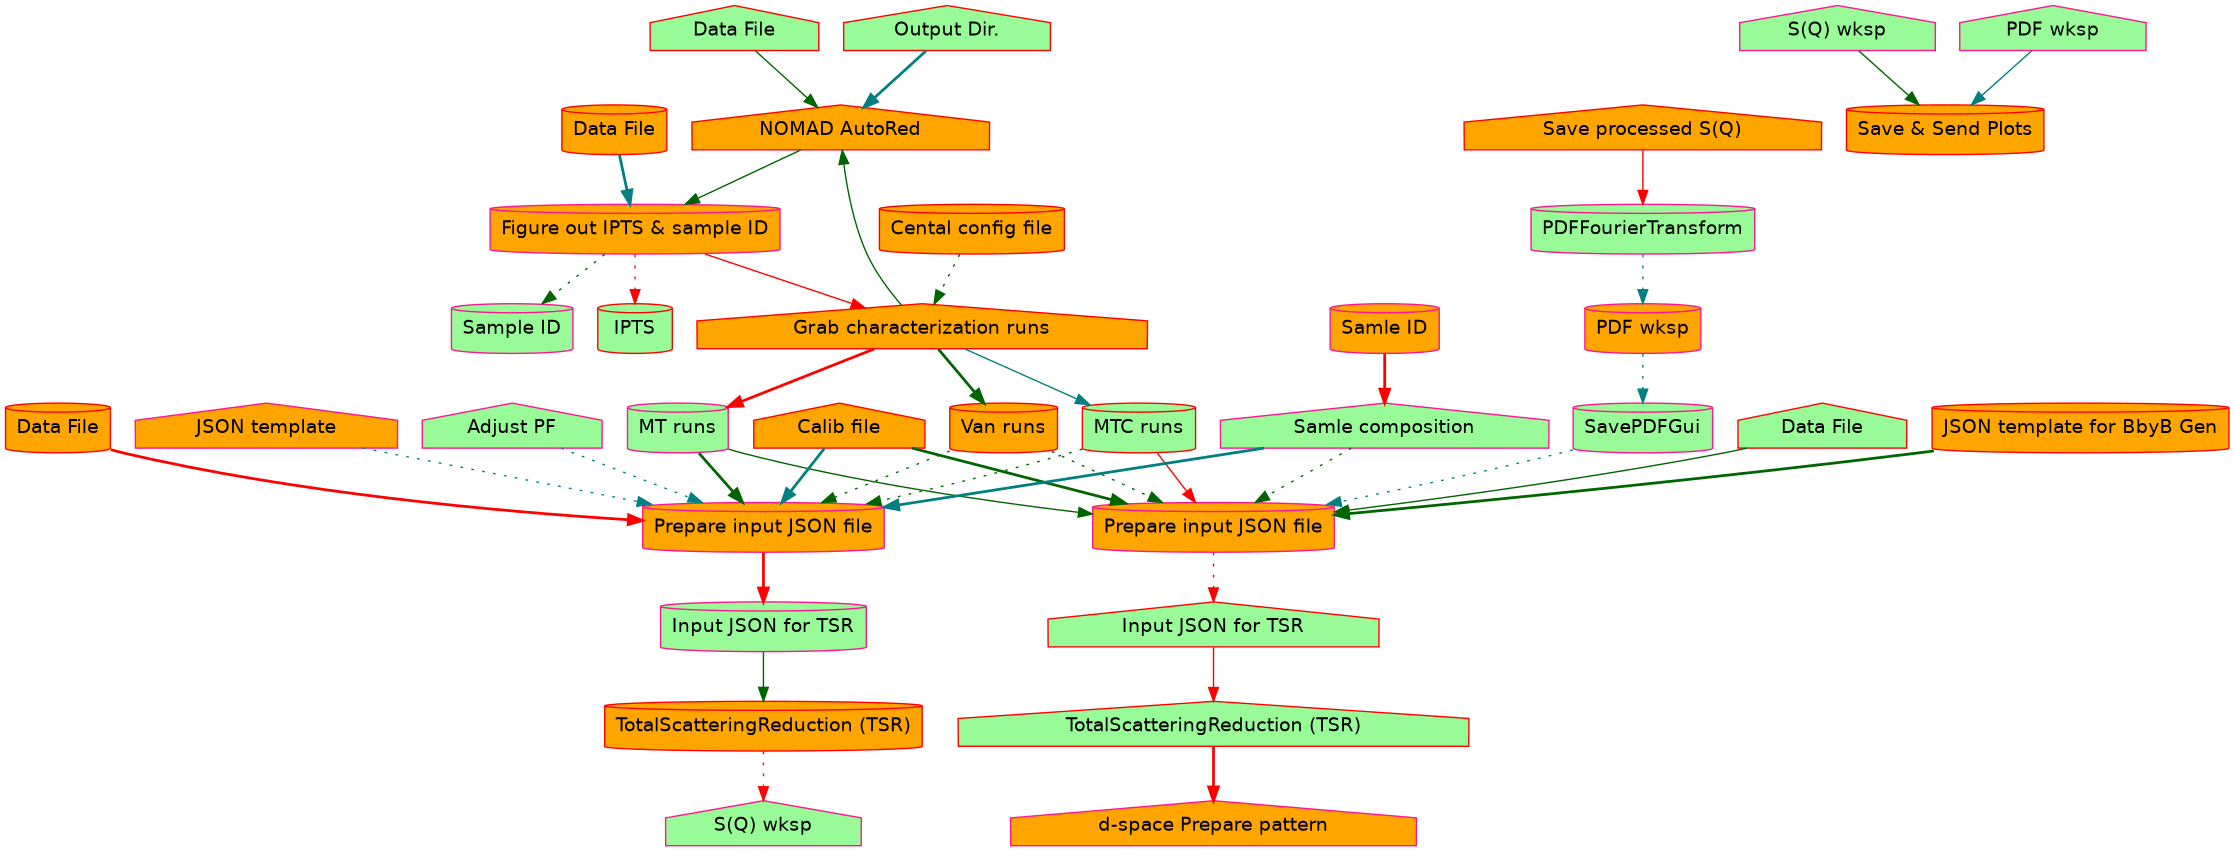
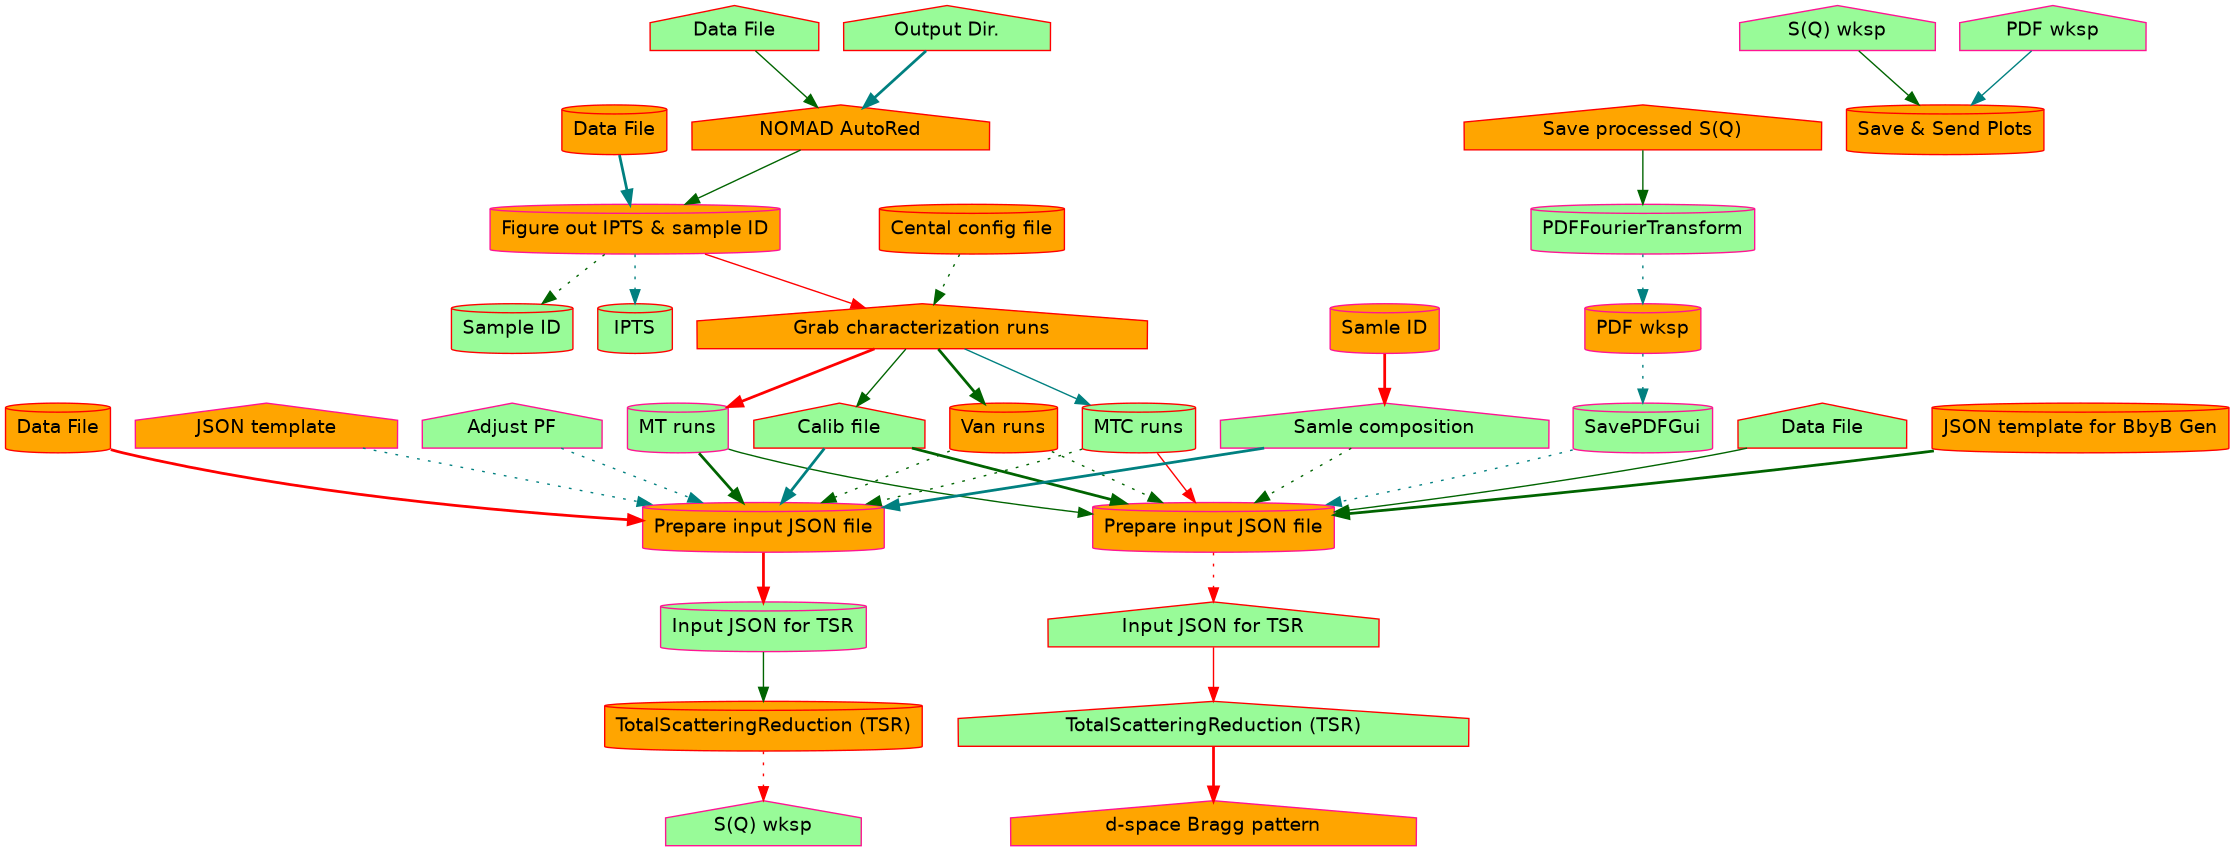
edge "Save processed S(Q)" -> "PDFFourierTransform": color red -> darkgreen
edge "Grab characterization runs" -> "NOMAD AutoRed": now "Grab characterization runs" -> "Calib file"
edge "Figure out IPTS & sample ID" -> "IPTS": color red -> teal
node "Sample ID": color deeppink -> red
node "Calib file": fillcolor orange -> palegreen
node "d-space Prepare pattern": label "d-space Prepare pattern" -> "d-space Bragg pattern"
